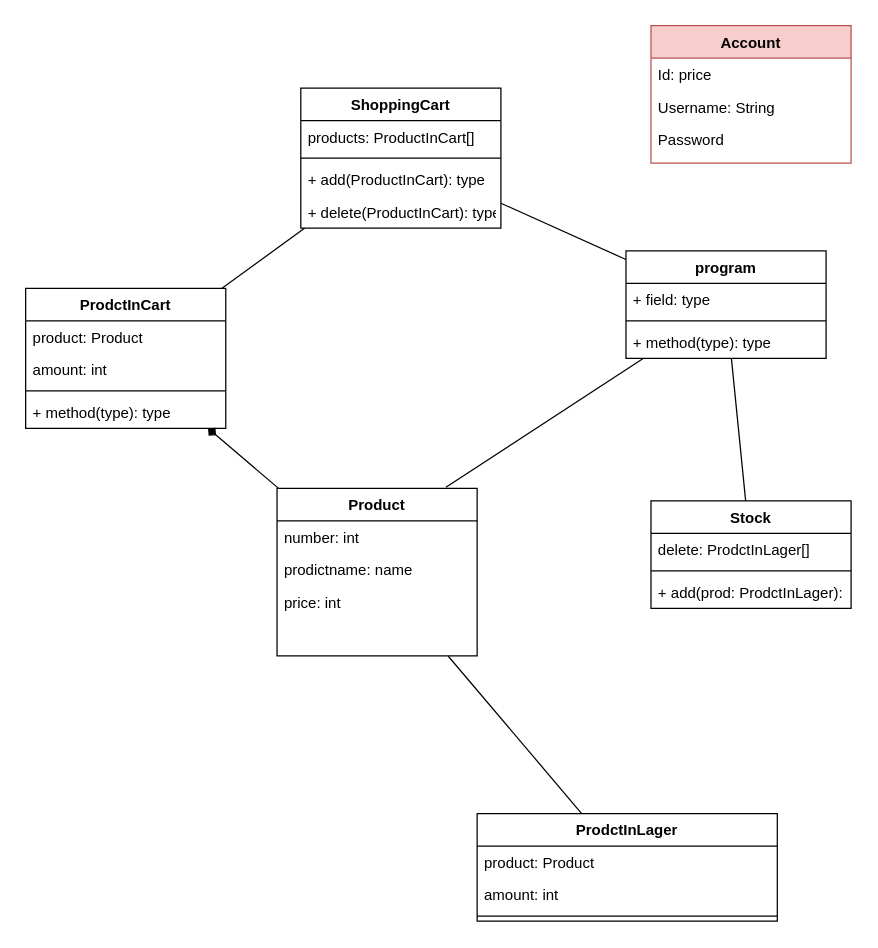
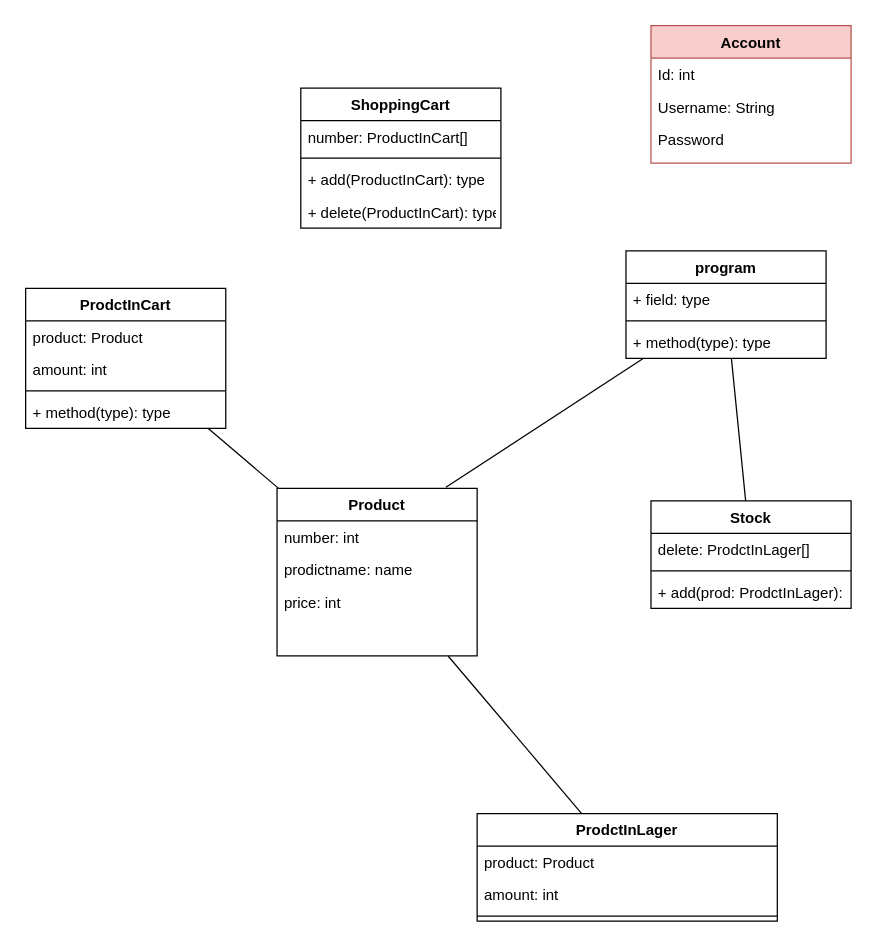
node "Id: price": label "Id: price" -> "Id: int"
node "products: ProductInCart[]": label "products: ProductInCart[]" -> "number: ProductInCart[]"
edge "ShoppingCart" -- "program": removed
edge "ShoppingCart" -- "ProdctInCart": removed
edge "Product" -> "ProdctInCart": arrowhead diamond -> none
